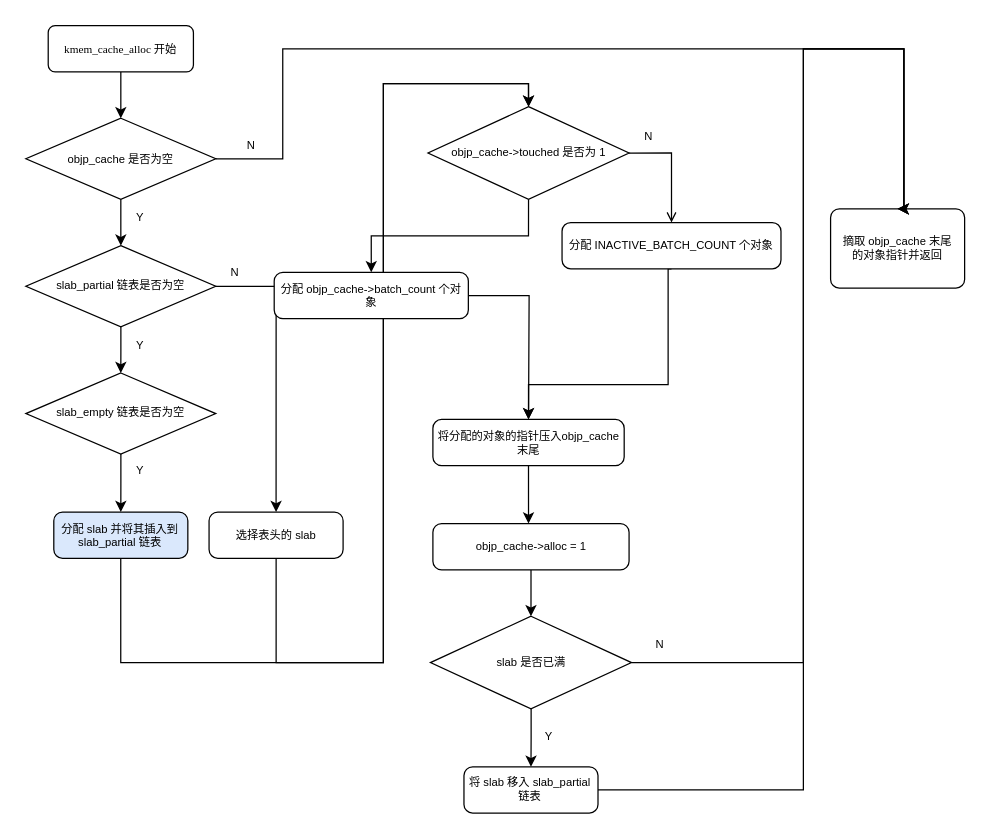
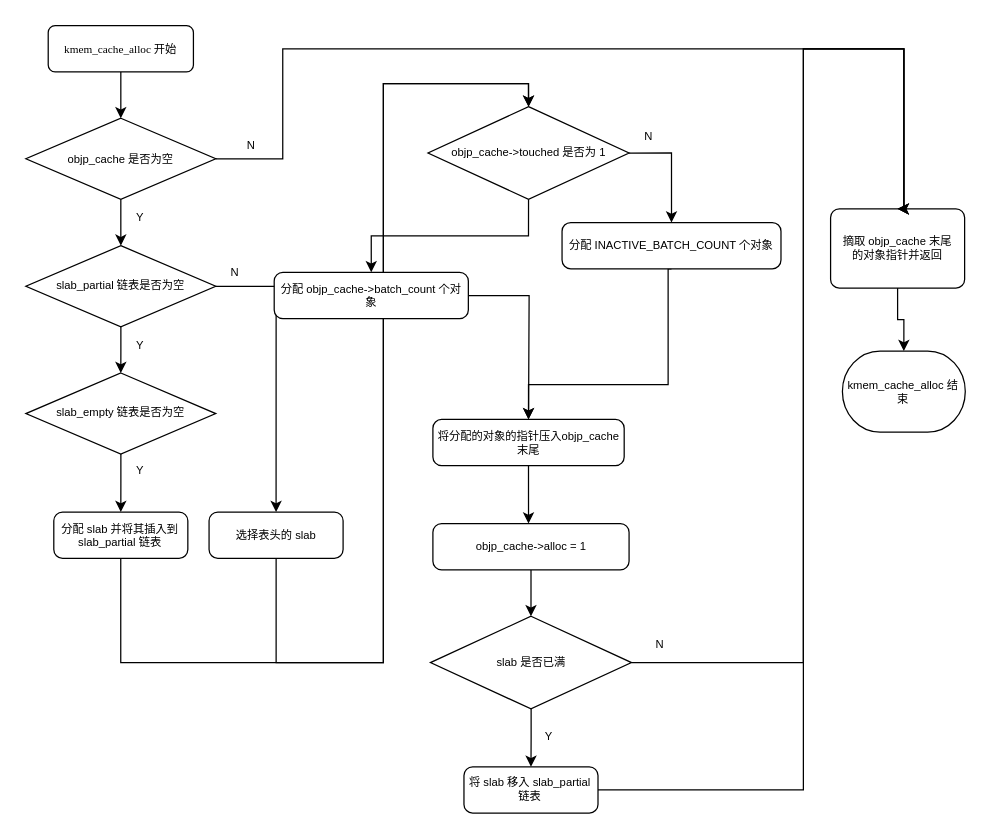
edge "objp_cache->touched 是否为 1" -> "分配 INACTIVE_BATCH_COUNT 个对象": arrowhead open -> classic
edge "摘取 objp_cache 末尾的对象指针并返回" -> "kmem_cache_alloc 结束": added
node "kmem_cache_alloc 结束": added
node "分配 slab 并将其插入到 slab_partial 链表": fillcolor #dae8fc -> #ffffff
